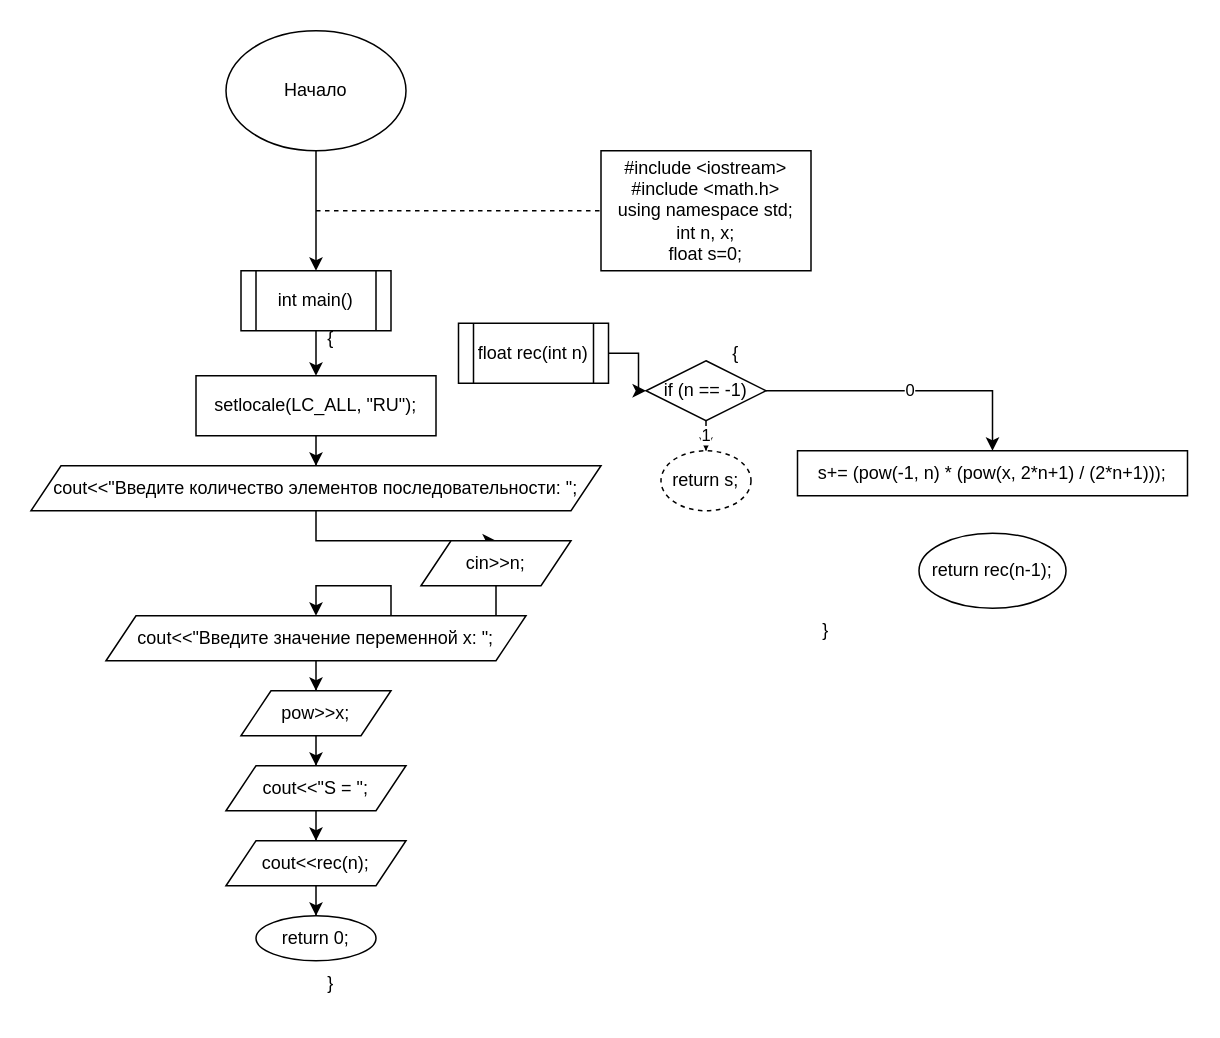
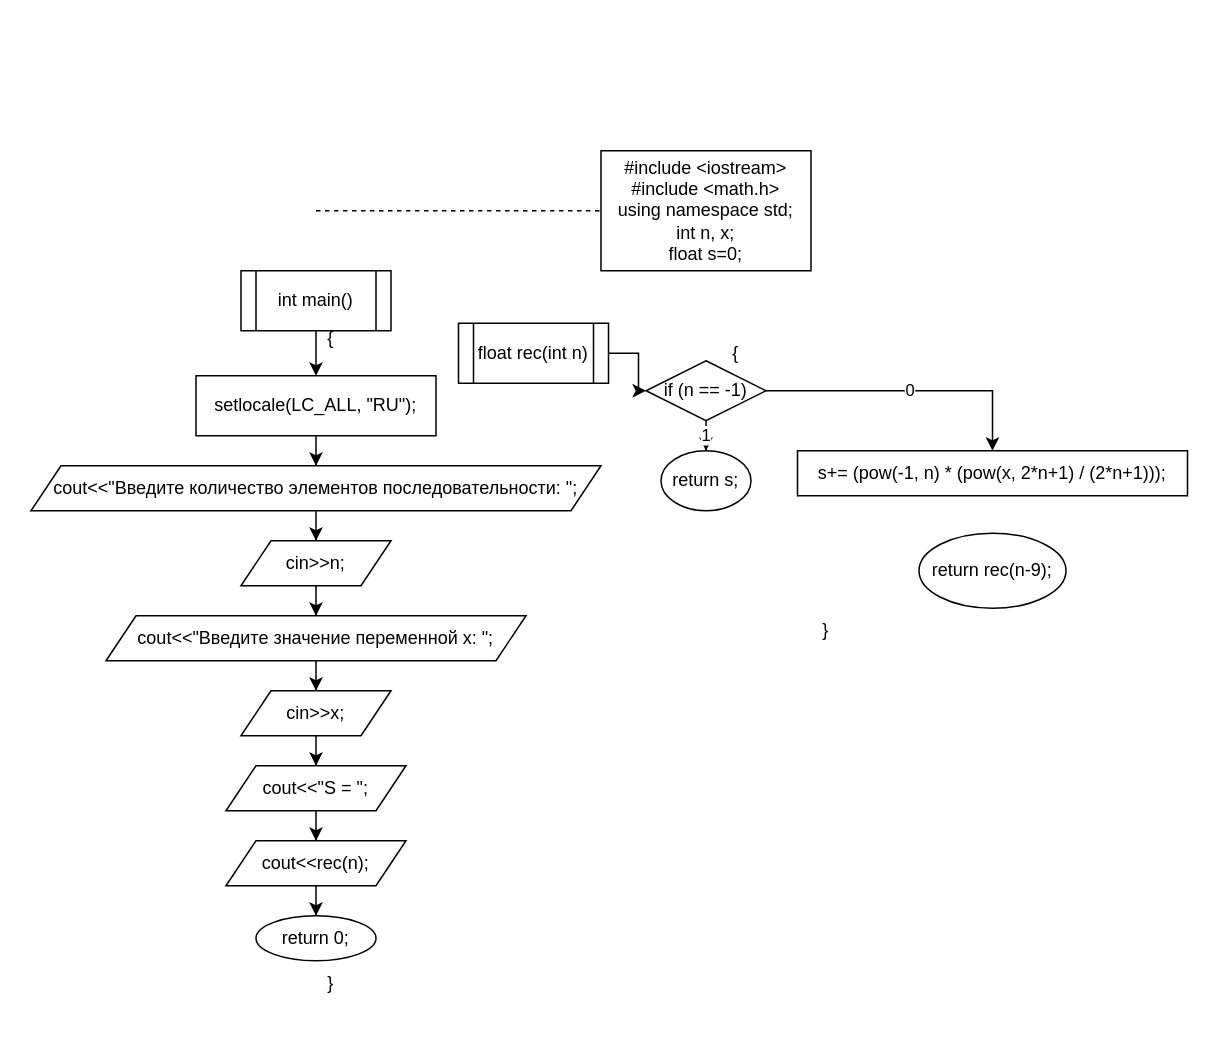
node "Начало": removed
edge "Начало" -> "int main()": removed
node "return s;": style dashed -> solid
node "cin>>n;": moved (496, 563) -> (316, 563)
node "return rec(n-1);": label "return rec(n-1);" -> "return rec(n-9);"
node "pow>>x;": label "pow>>x;" -> "cin>>x;"
